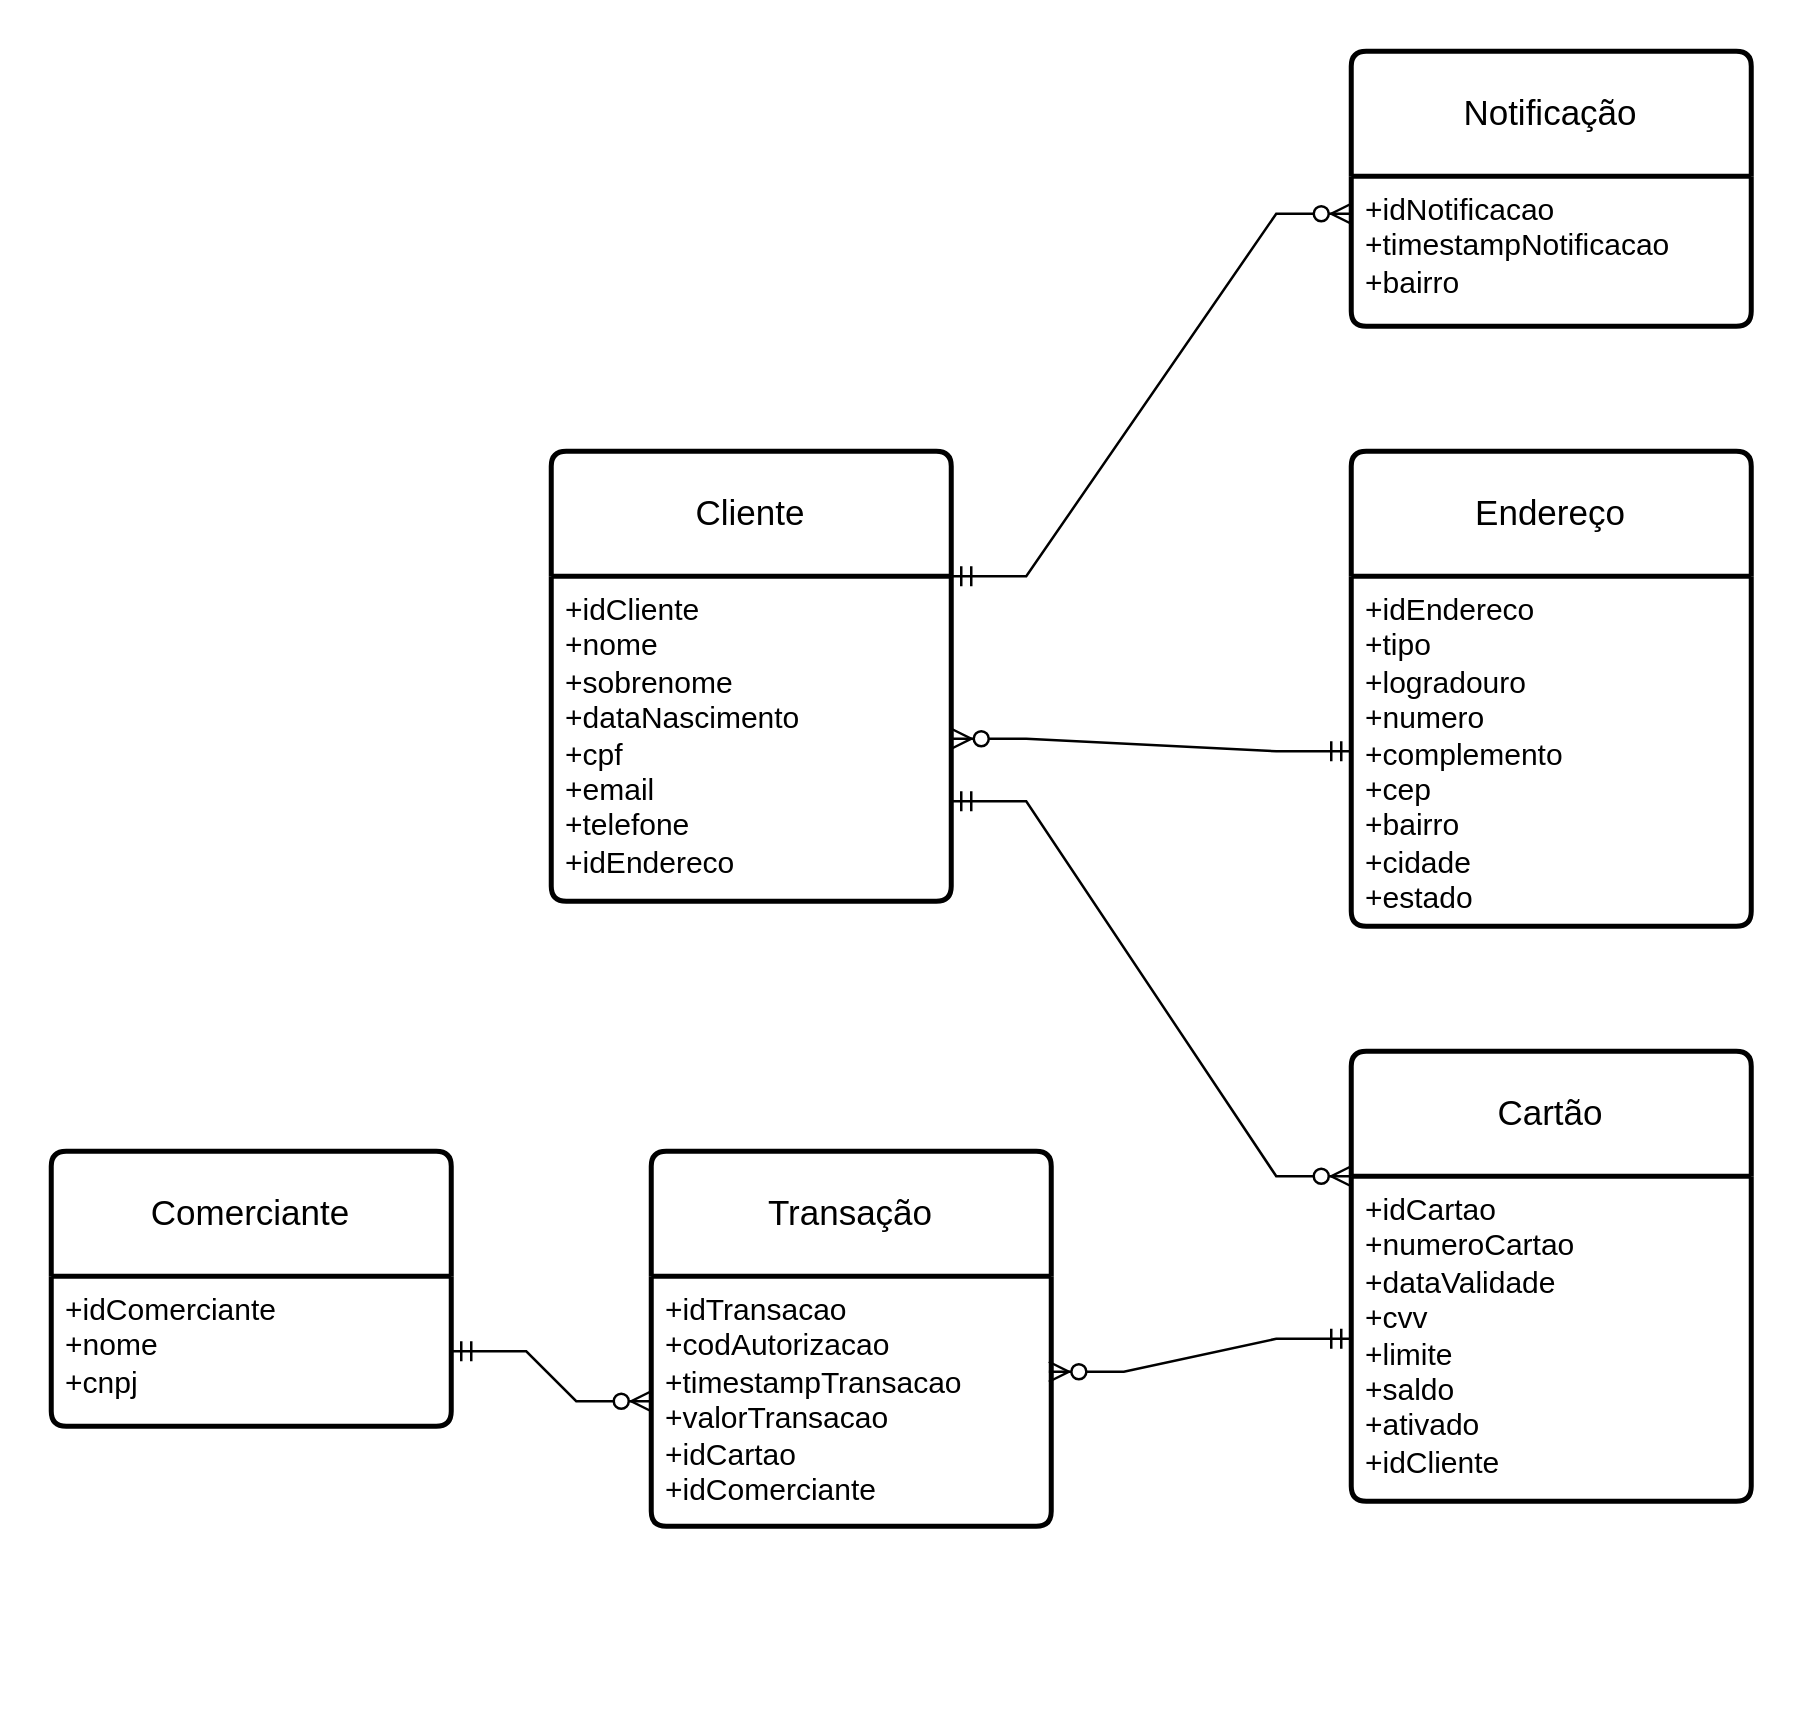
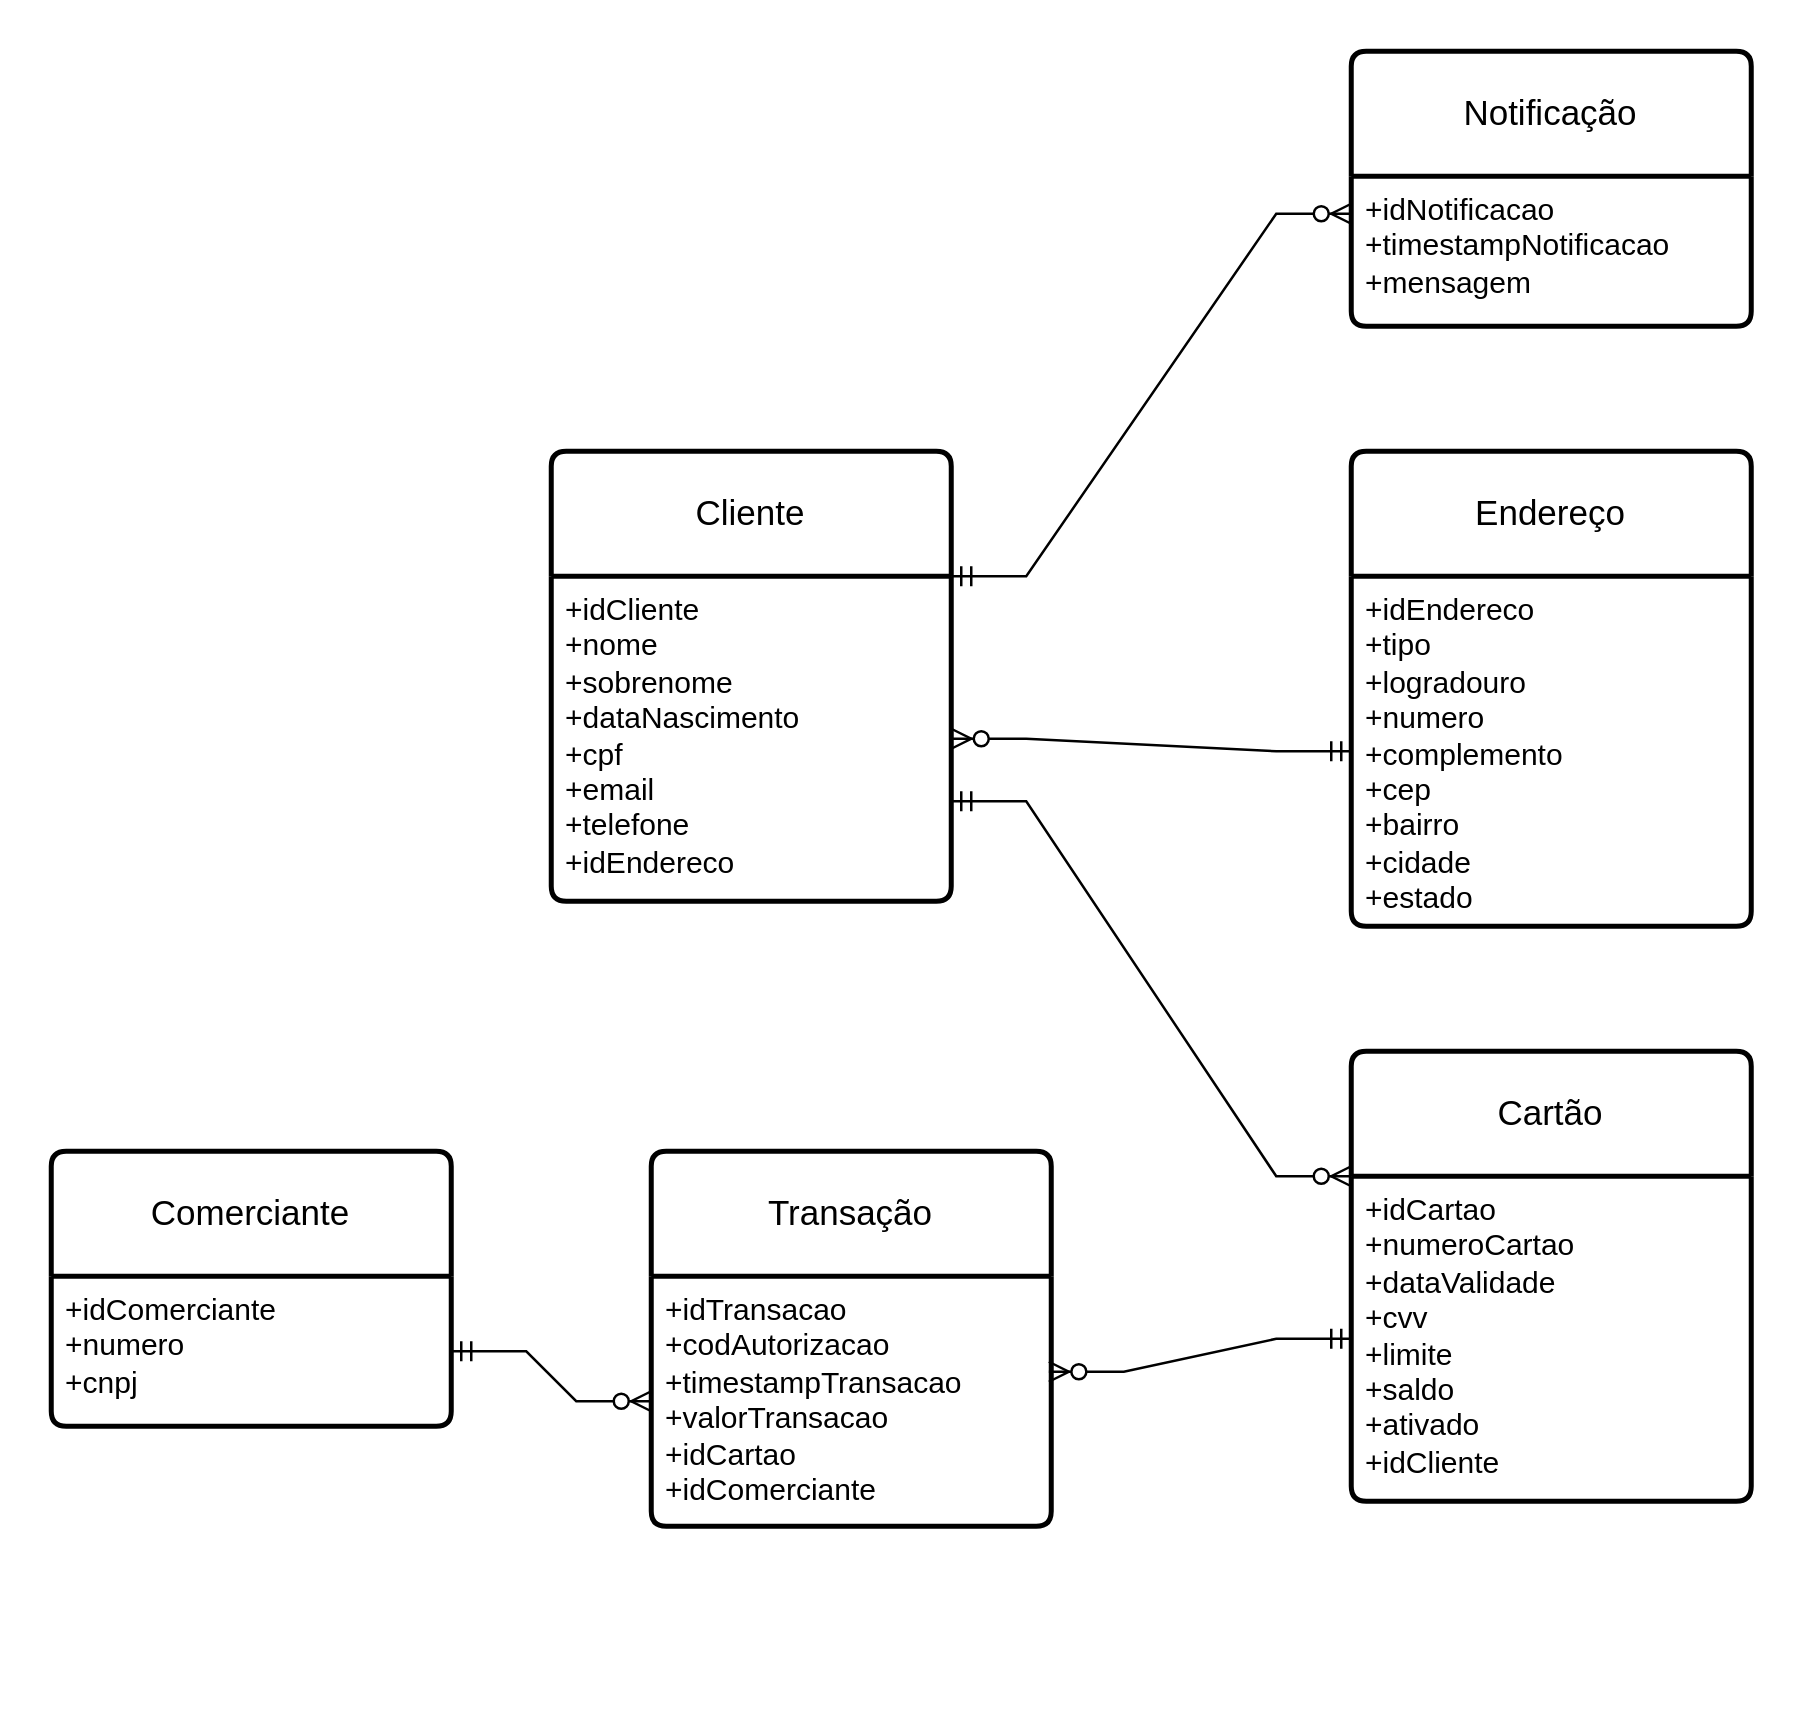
node "+idNotificacao +timestampNotificacao +bairro": label "+idNotificacao +timestampNotificacao +bairro" -> "+idNotificacao +timestampNotificacao +mensagem"
node "+idComerciante +nome +cnpj": label "+idComerciante +nome +cnpj" -> "+idComerciante +numero +cnpj"
